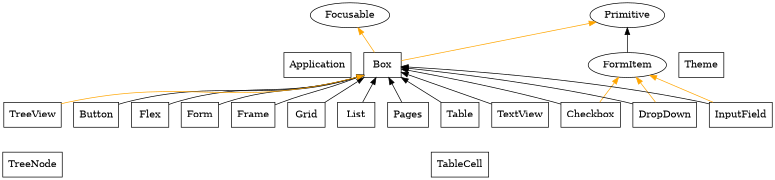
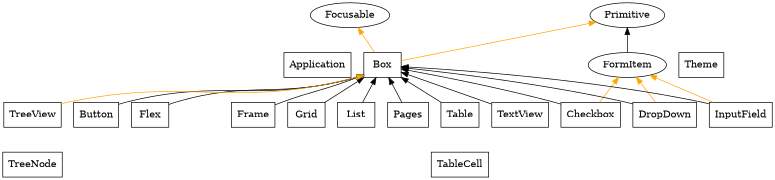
node "Form": removed
